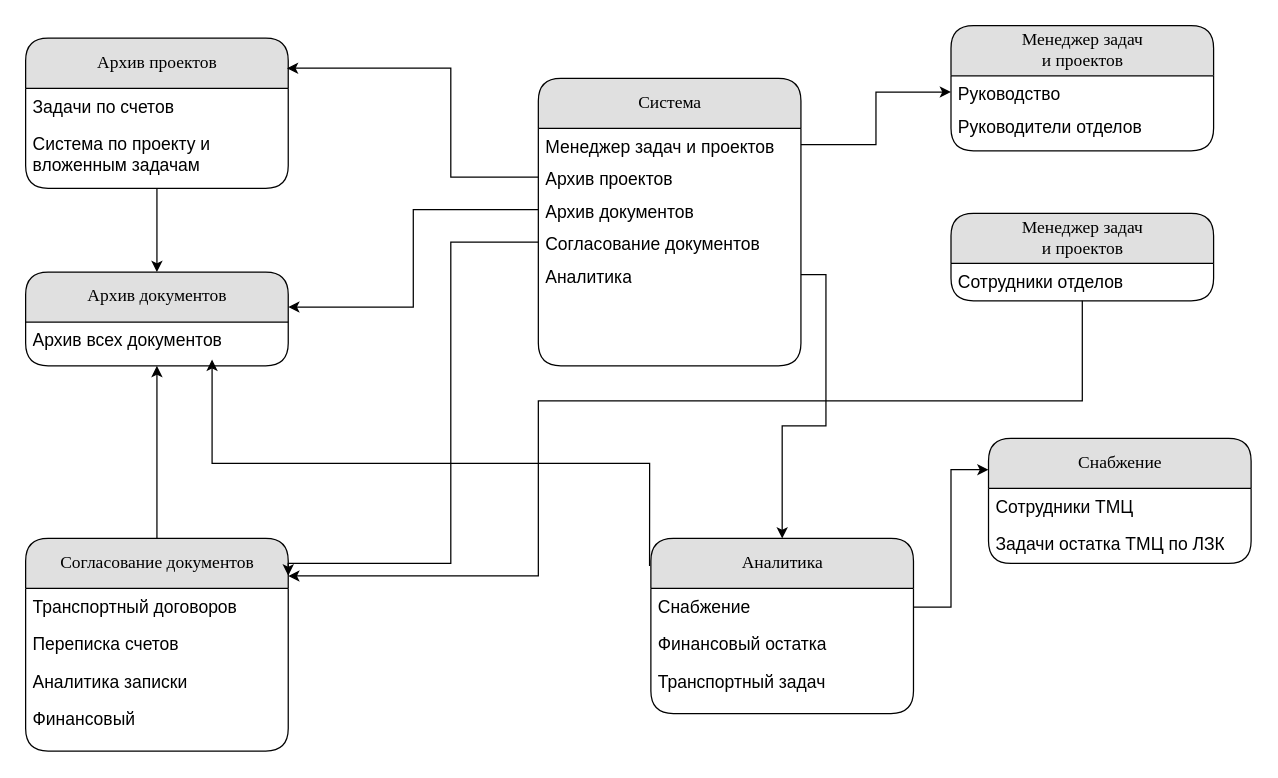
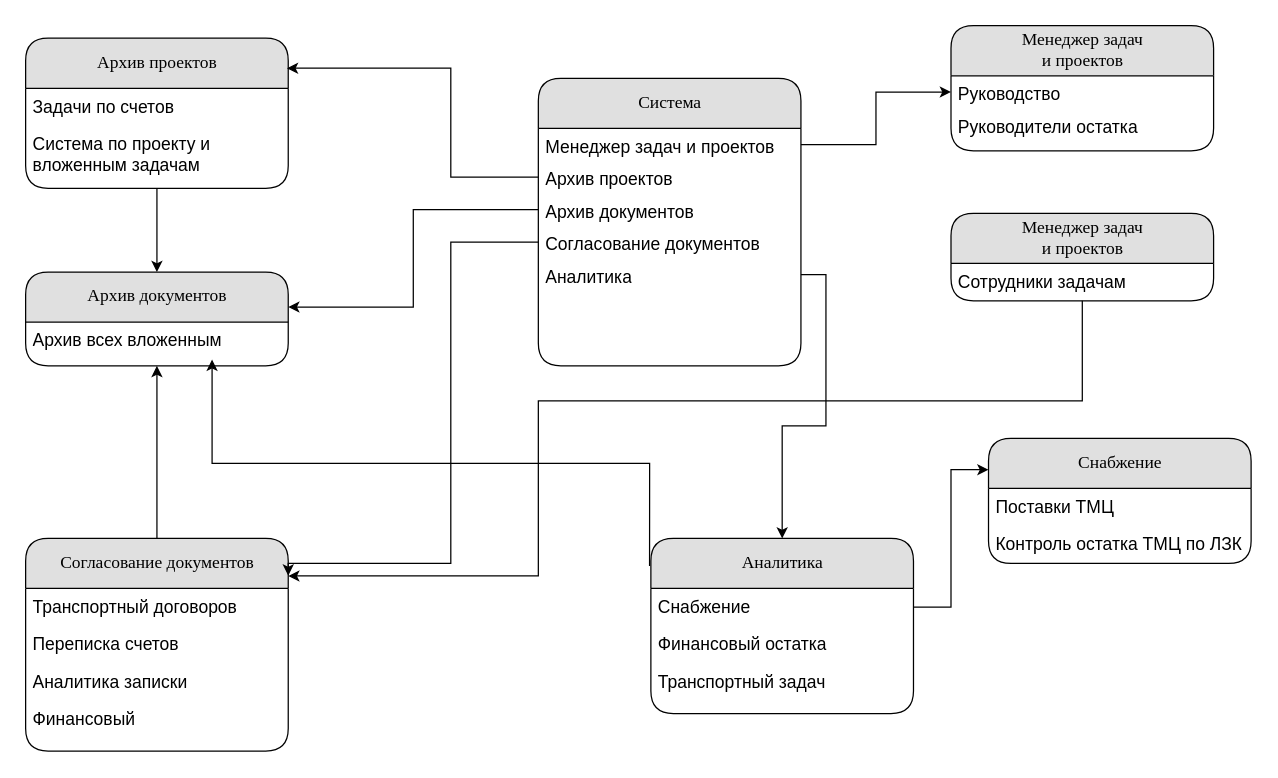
node "Руководители отделов": label "Руководители отделов" -> "Руководители остатка"
node "Сотрудники отделов": label "Сотрудники отделов" -> "Сотрудники задачам"
node "Архив всех документов": label "Архив всех документов" -> "Архив всех вложенным"
node "Сотрудники ТМЦ": label "Сотрудники ТМЦ" -> "Поставки ТМЦ"
node "Задачи остатка ТМЦ по ЛЗК": label "Задачи остатка ТМЦ по ЛЗК" -> "Контроль остатка ТМЦ по ЛЗК"
